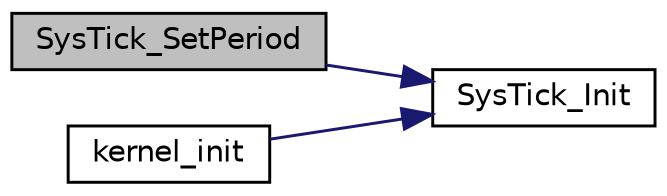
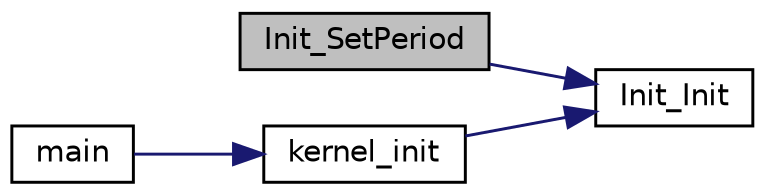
node "SysTick_SetPeriod": label "SysTick_SetPeriod" -> "Init_SetPeriod"
node "SysTick_Init": label "SysTick_Init" -> "Init_Init"
node "main": added
